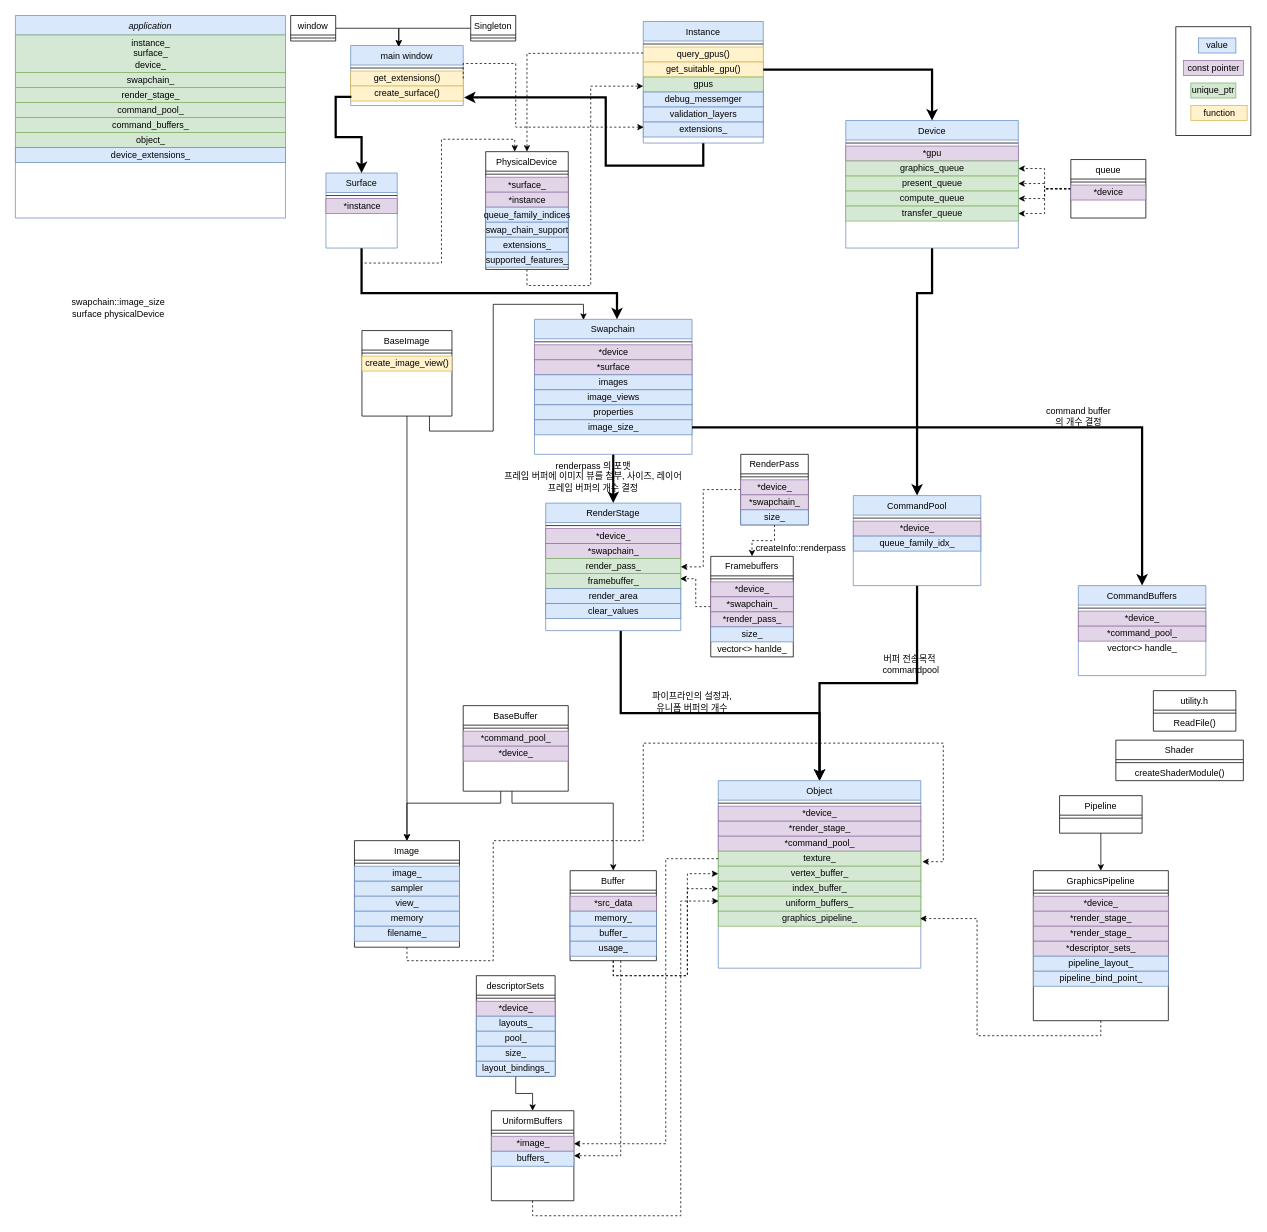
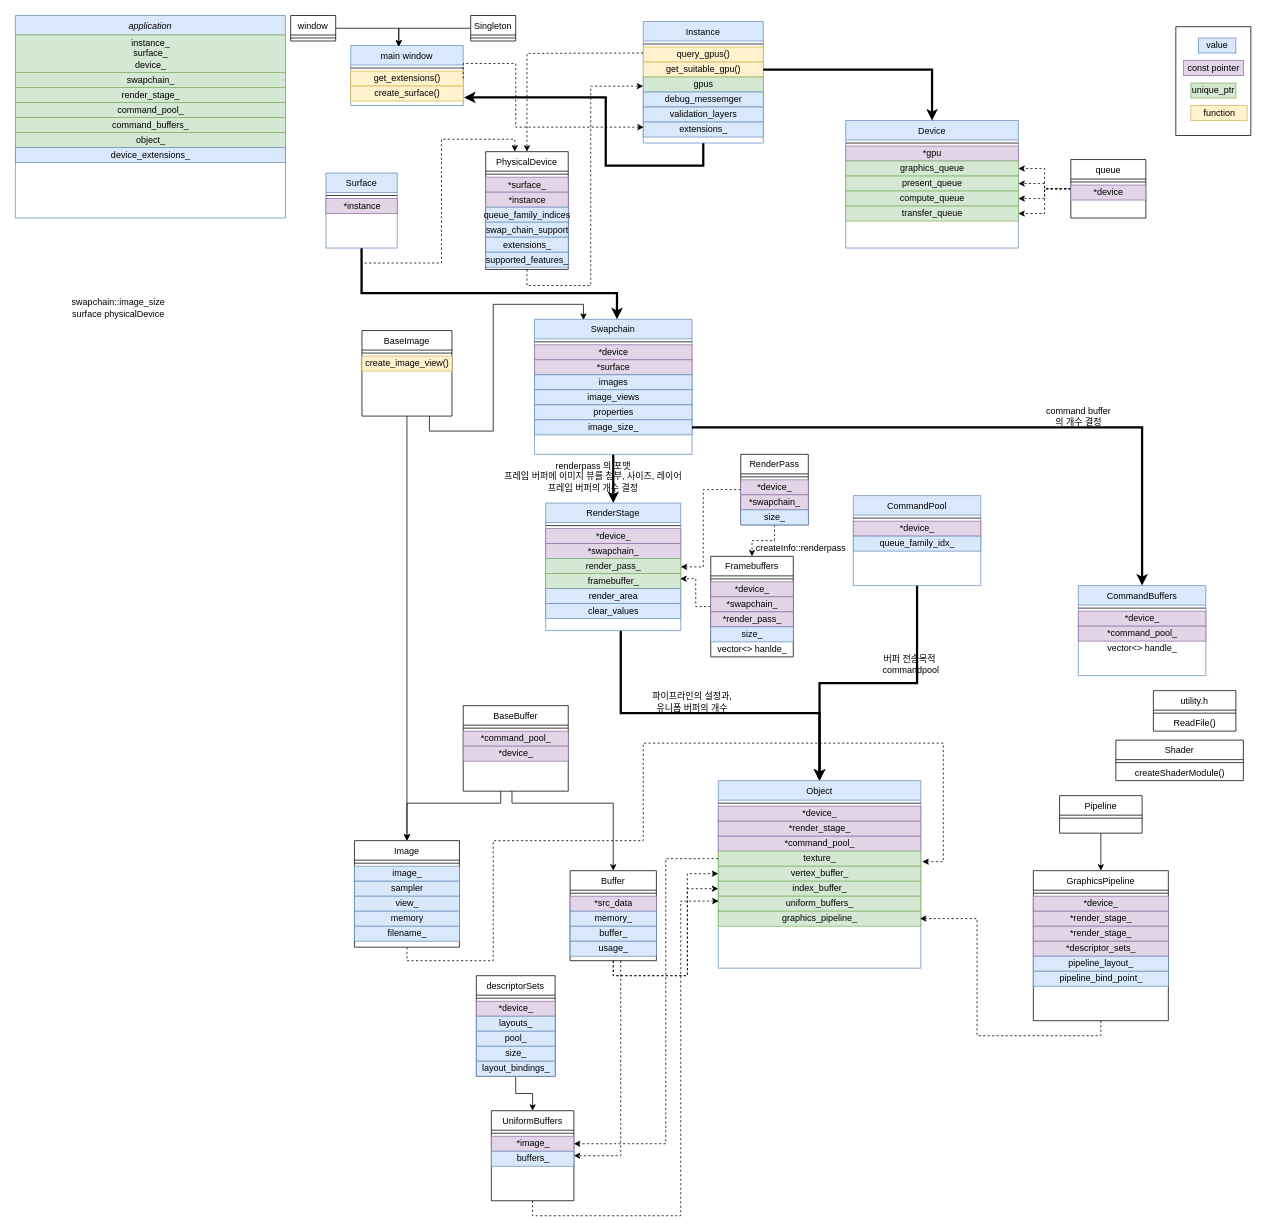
edge "create_surface()" -> "Surface": removed
edge "Device" -> "CommandPool": removed
